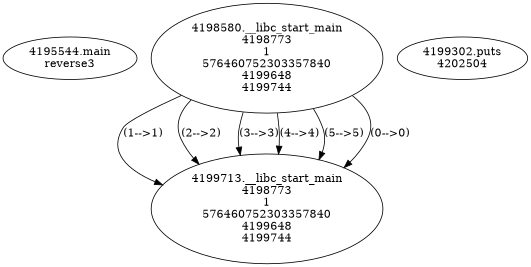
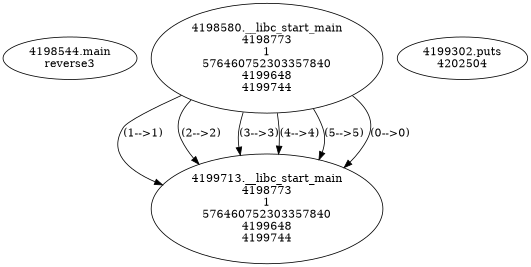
node "4195544.main reverse3": label "4195544.main reverse3" -> "4198544.main reverse3"
